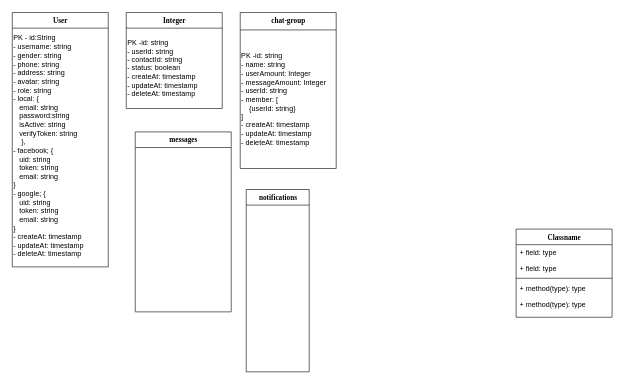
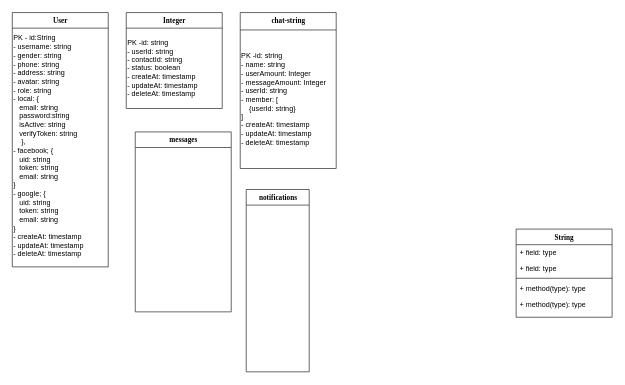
node "chat-group": label "chat-group" -> "chat-string"
node "Classname": label "Classname" -> "String"
